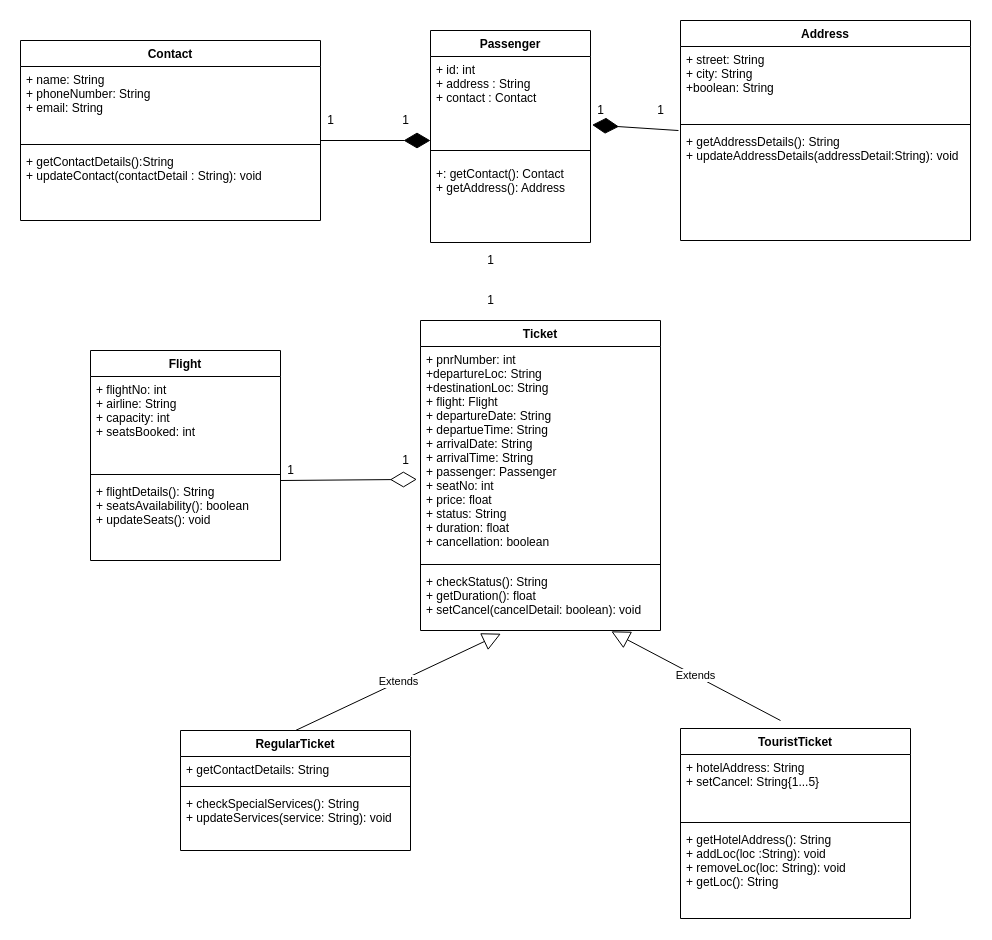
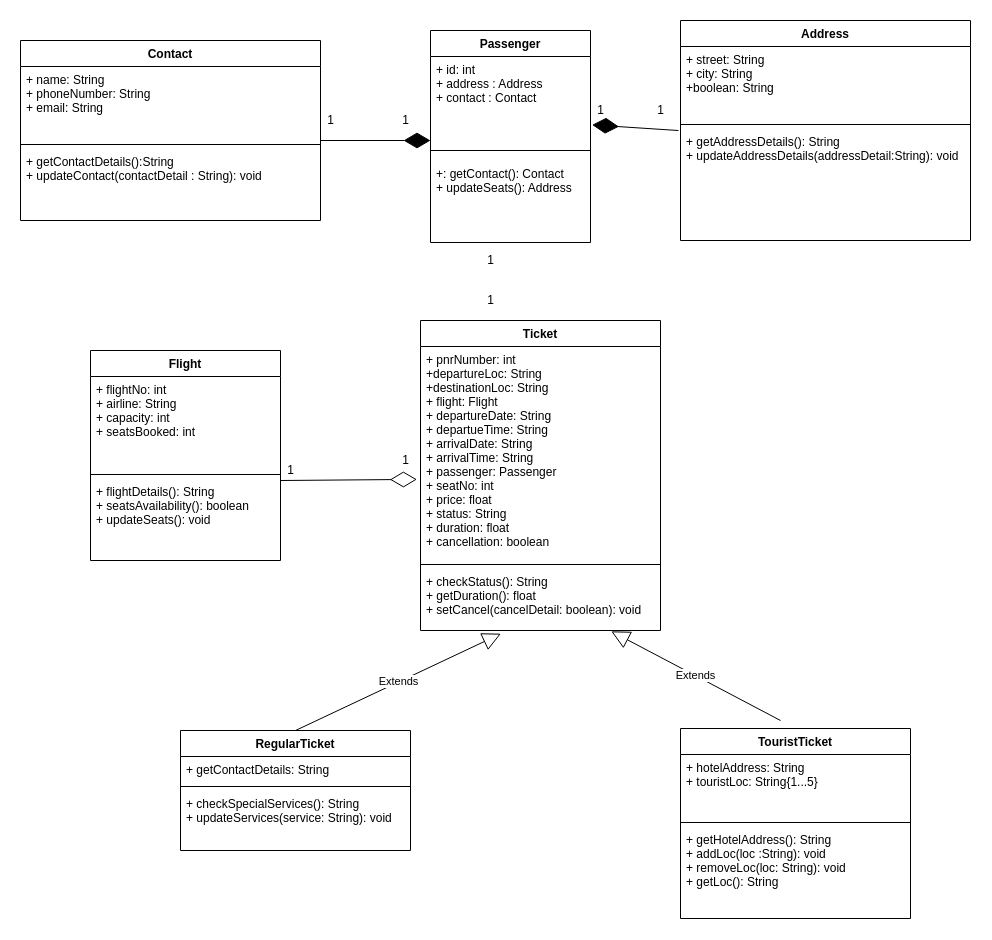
node "+ id: int + address : String + contact : Contact": label "+ id: int + address : String + contact : Contact" -> "+ id: int + address : Address + contact : Contact"
node "+: getContact(): Contact + getAddress(): Address": label "+: getContact(): Contact + getAddress(): Address" -> "+: getContact(): Contact + updateSeats(): Address"
node "+ hotelAddress: String + setCancel: String{1...5}": label "+ hotelAddress: String + setCancel: String{1...5}" -> "+ hotelAddress: String + touristLoc: String{1...5}"
